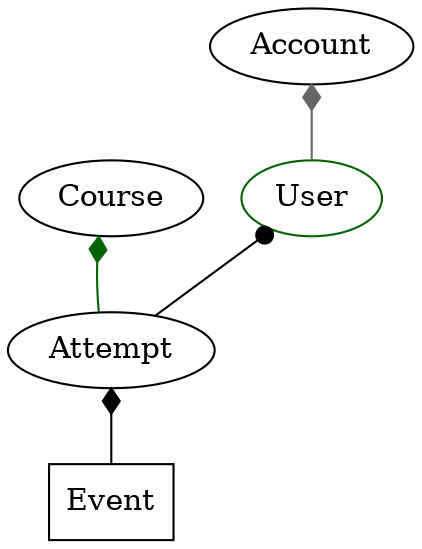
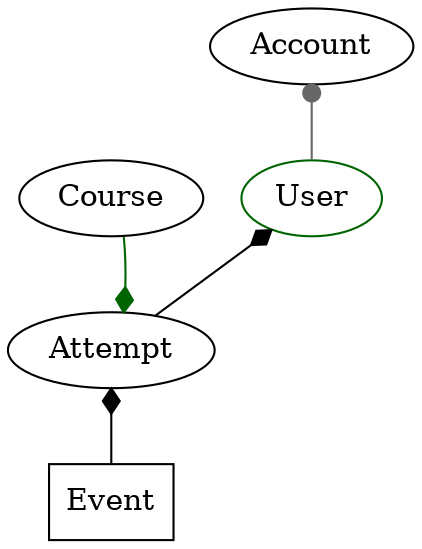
edge "User" -> "Account": arrowhead diamond -> dot
edge "Attempt" -> "User": arrowhead dot -> diamond
edge "Attempt" -> "Course": reversed
